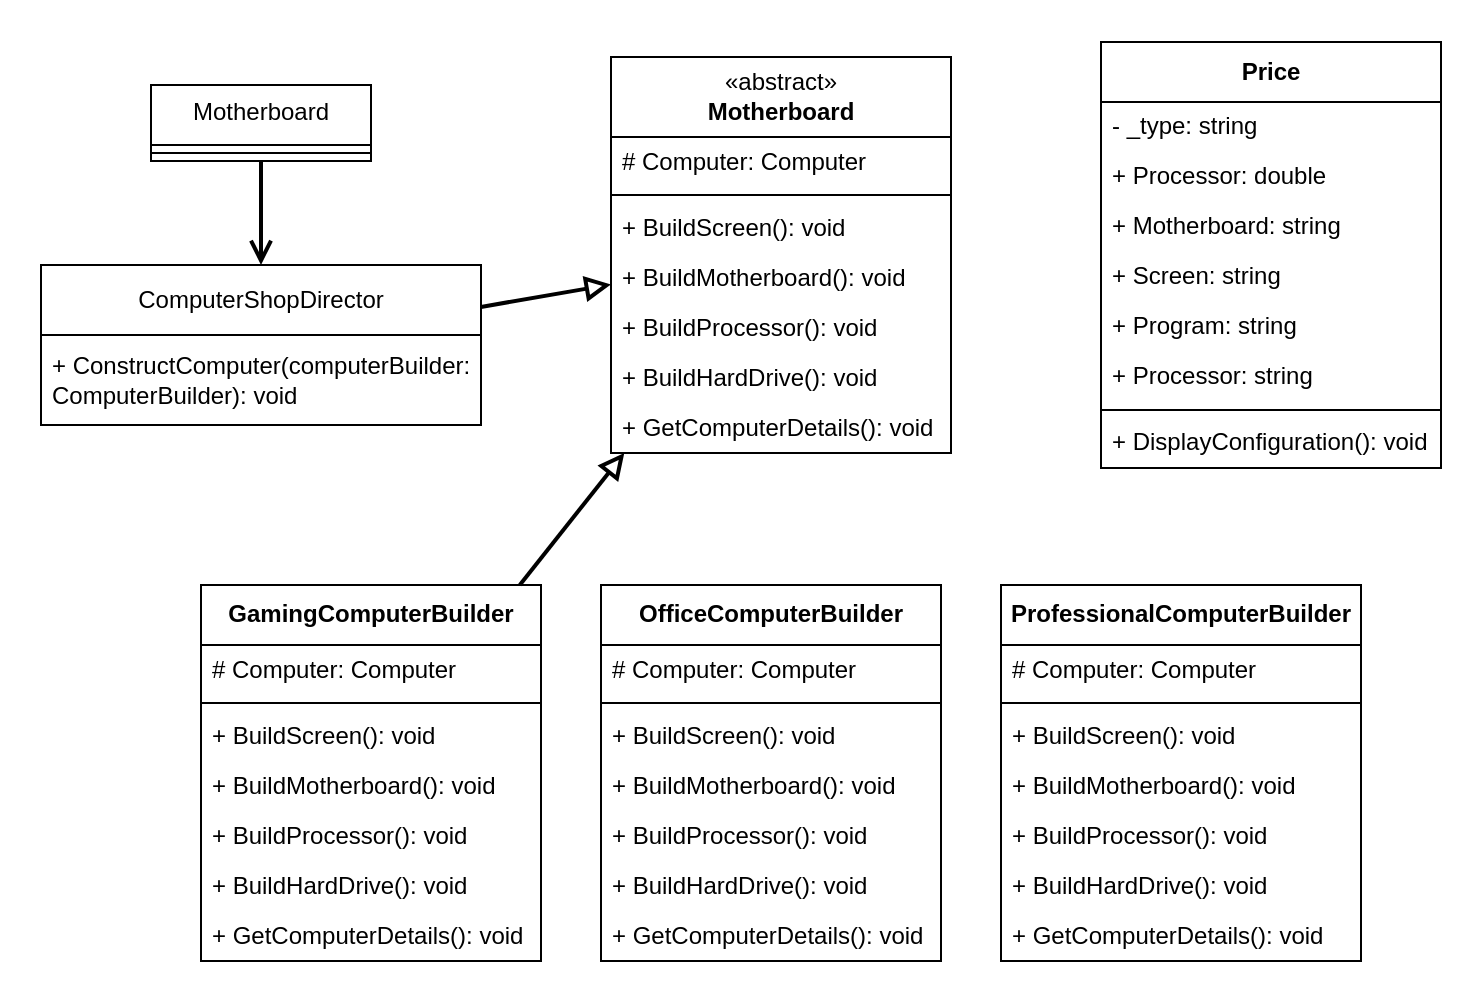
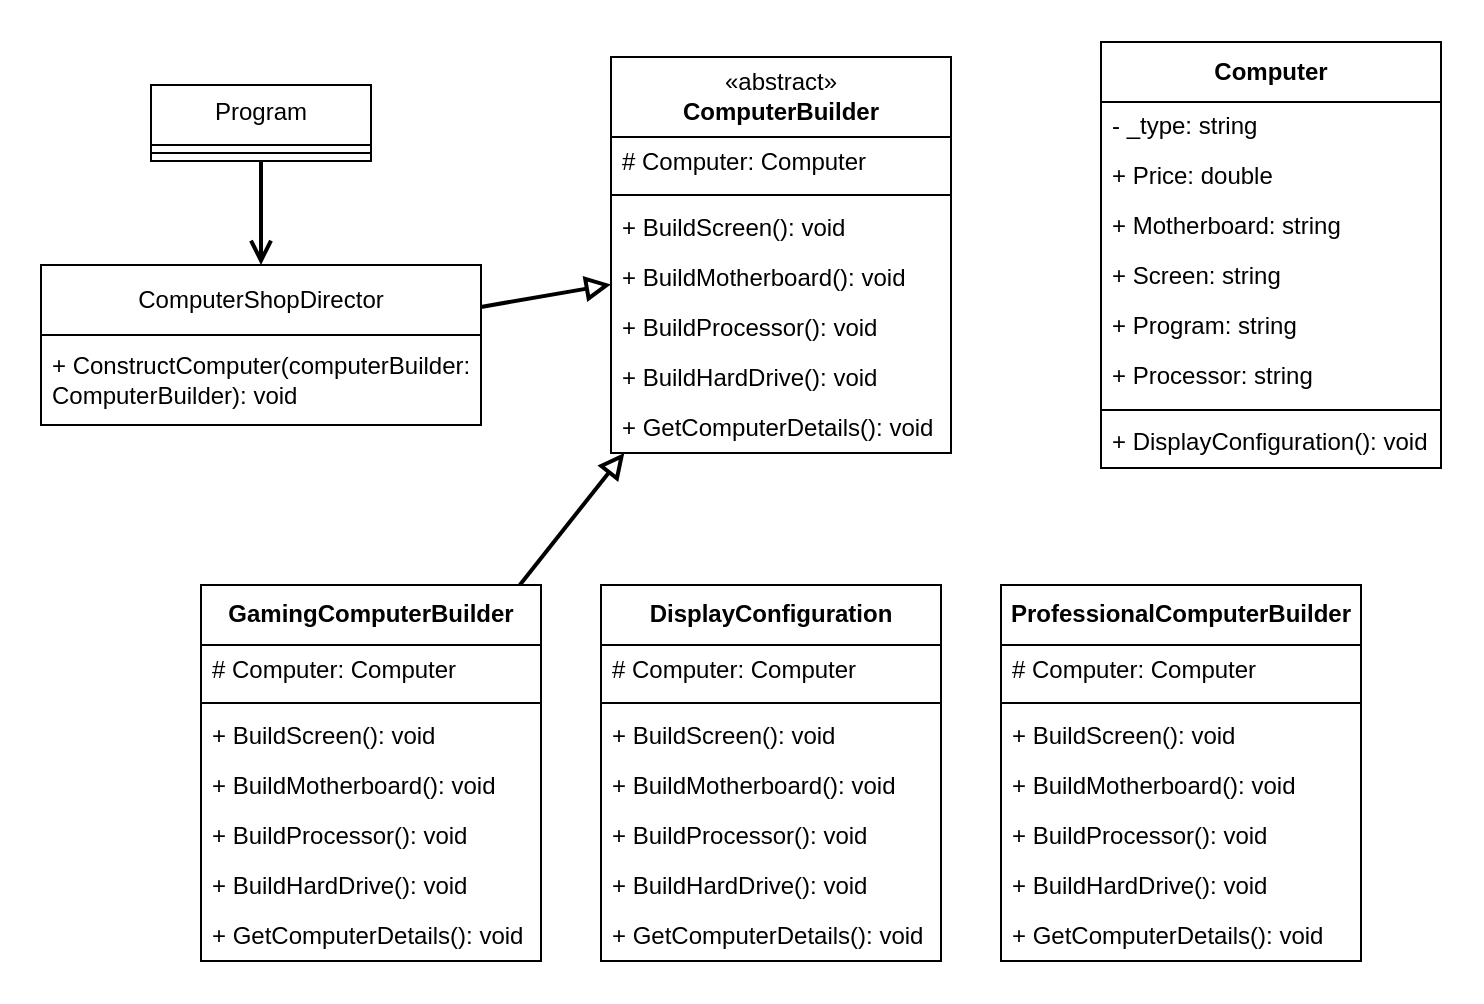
node "Price": label "Price" -> "Computer"
node "«abstract»Motherboard": label "«abstract»Motherboard" -> "«abstract»ComputerBuilder"
node "Motherboard": label "Motherboard" -> "Program"
node "+ Processor: double": label "+ Processor: double" -> "+ Price: double"
node "OfficeComputerBuilder": label "OfficeComputerBuilder" -> "DisplayConfiguration"
